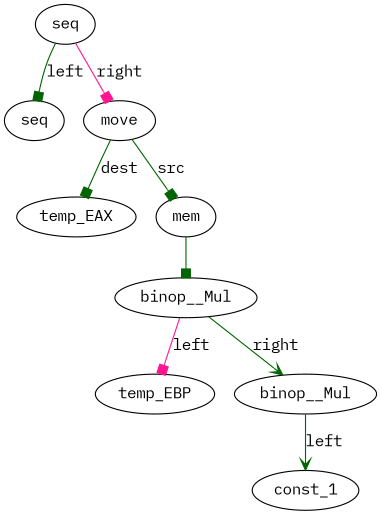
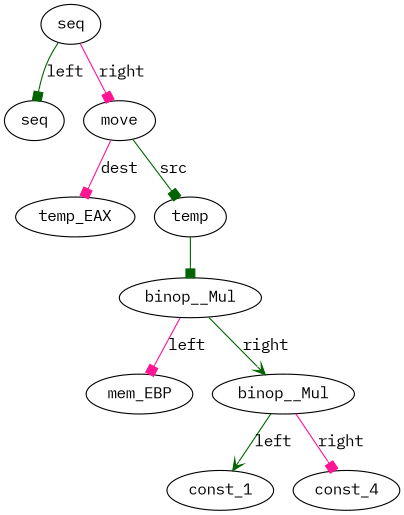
edge "move" -> "temp_EAX": color darkgreen -> deeppink
node "mem": label "mem" -> "temp"
node "temp_EBP": label "temp_EBP" -> "mem_EBP"
node "const_4": added
